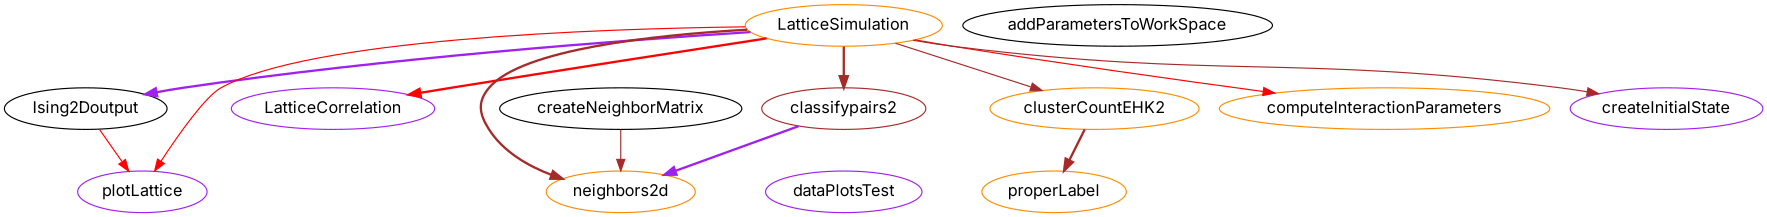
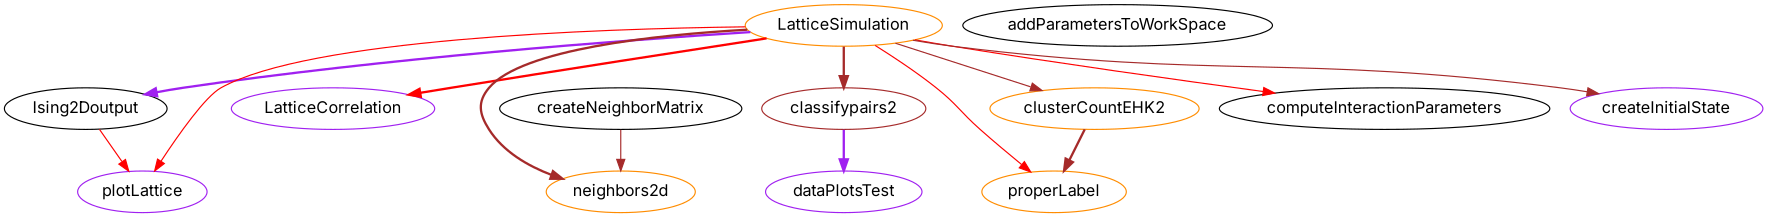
edge "LatticeSimulation" -> "properLabel": added
node "computeInteractionParameters": color darkorange -> black
edge "classifypairs2" -> "neighbors2d": now "classifypairs2" -> "dataPlotsTest"
